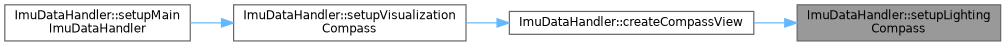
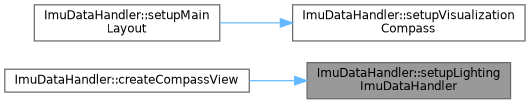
node "ImuDataHandler::setupMain ImuDataHandler": label "ImuDataHandler::setupMain ImuDataHandler" -> "ImuDataHandler::setupMain Layout"
edge "ImuDataHandler::setupVisualization Compass" -> "ImuDataHandler::createCompassView": removed
node "ImuDataHandler::setupLighting Compass": label "ImuDataHandler::setupLighting Compass" -> "ImuDataHandler::setupLighting ImuDataHandler"
